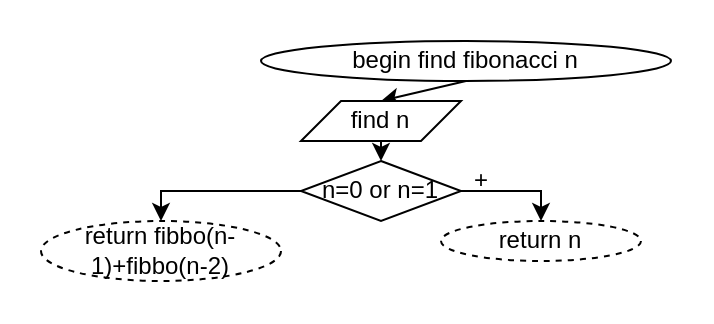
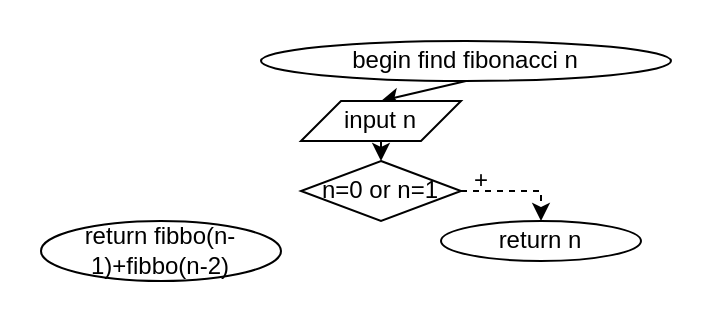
node "find n": label "find n" -> "input n"
edge "n=0 or n=1" -> "return fibbo(n-1)+fibbo(n-2)": removed
edge "n=0 or n=1" -> "return n": style solid -> dashed
node "return n": style dashed -> solid
node "return fibbo(n-1)+fibbo(n-2)": style dashed -> solid
